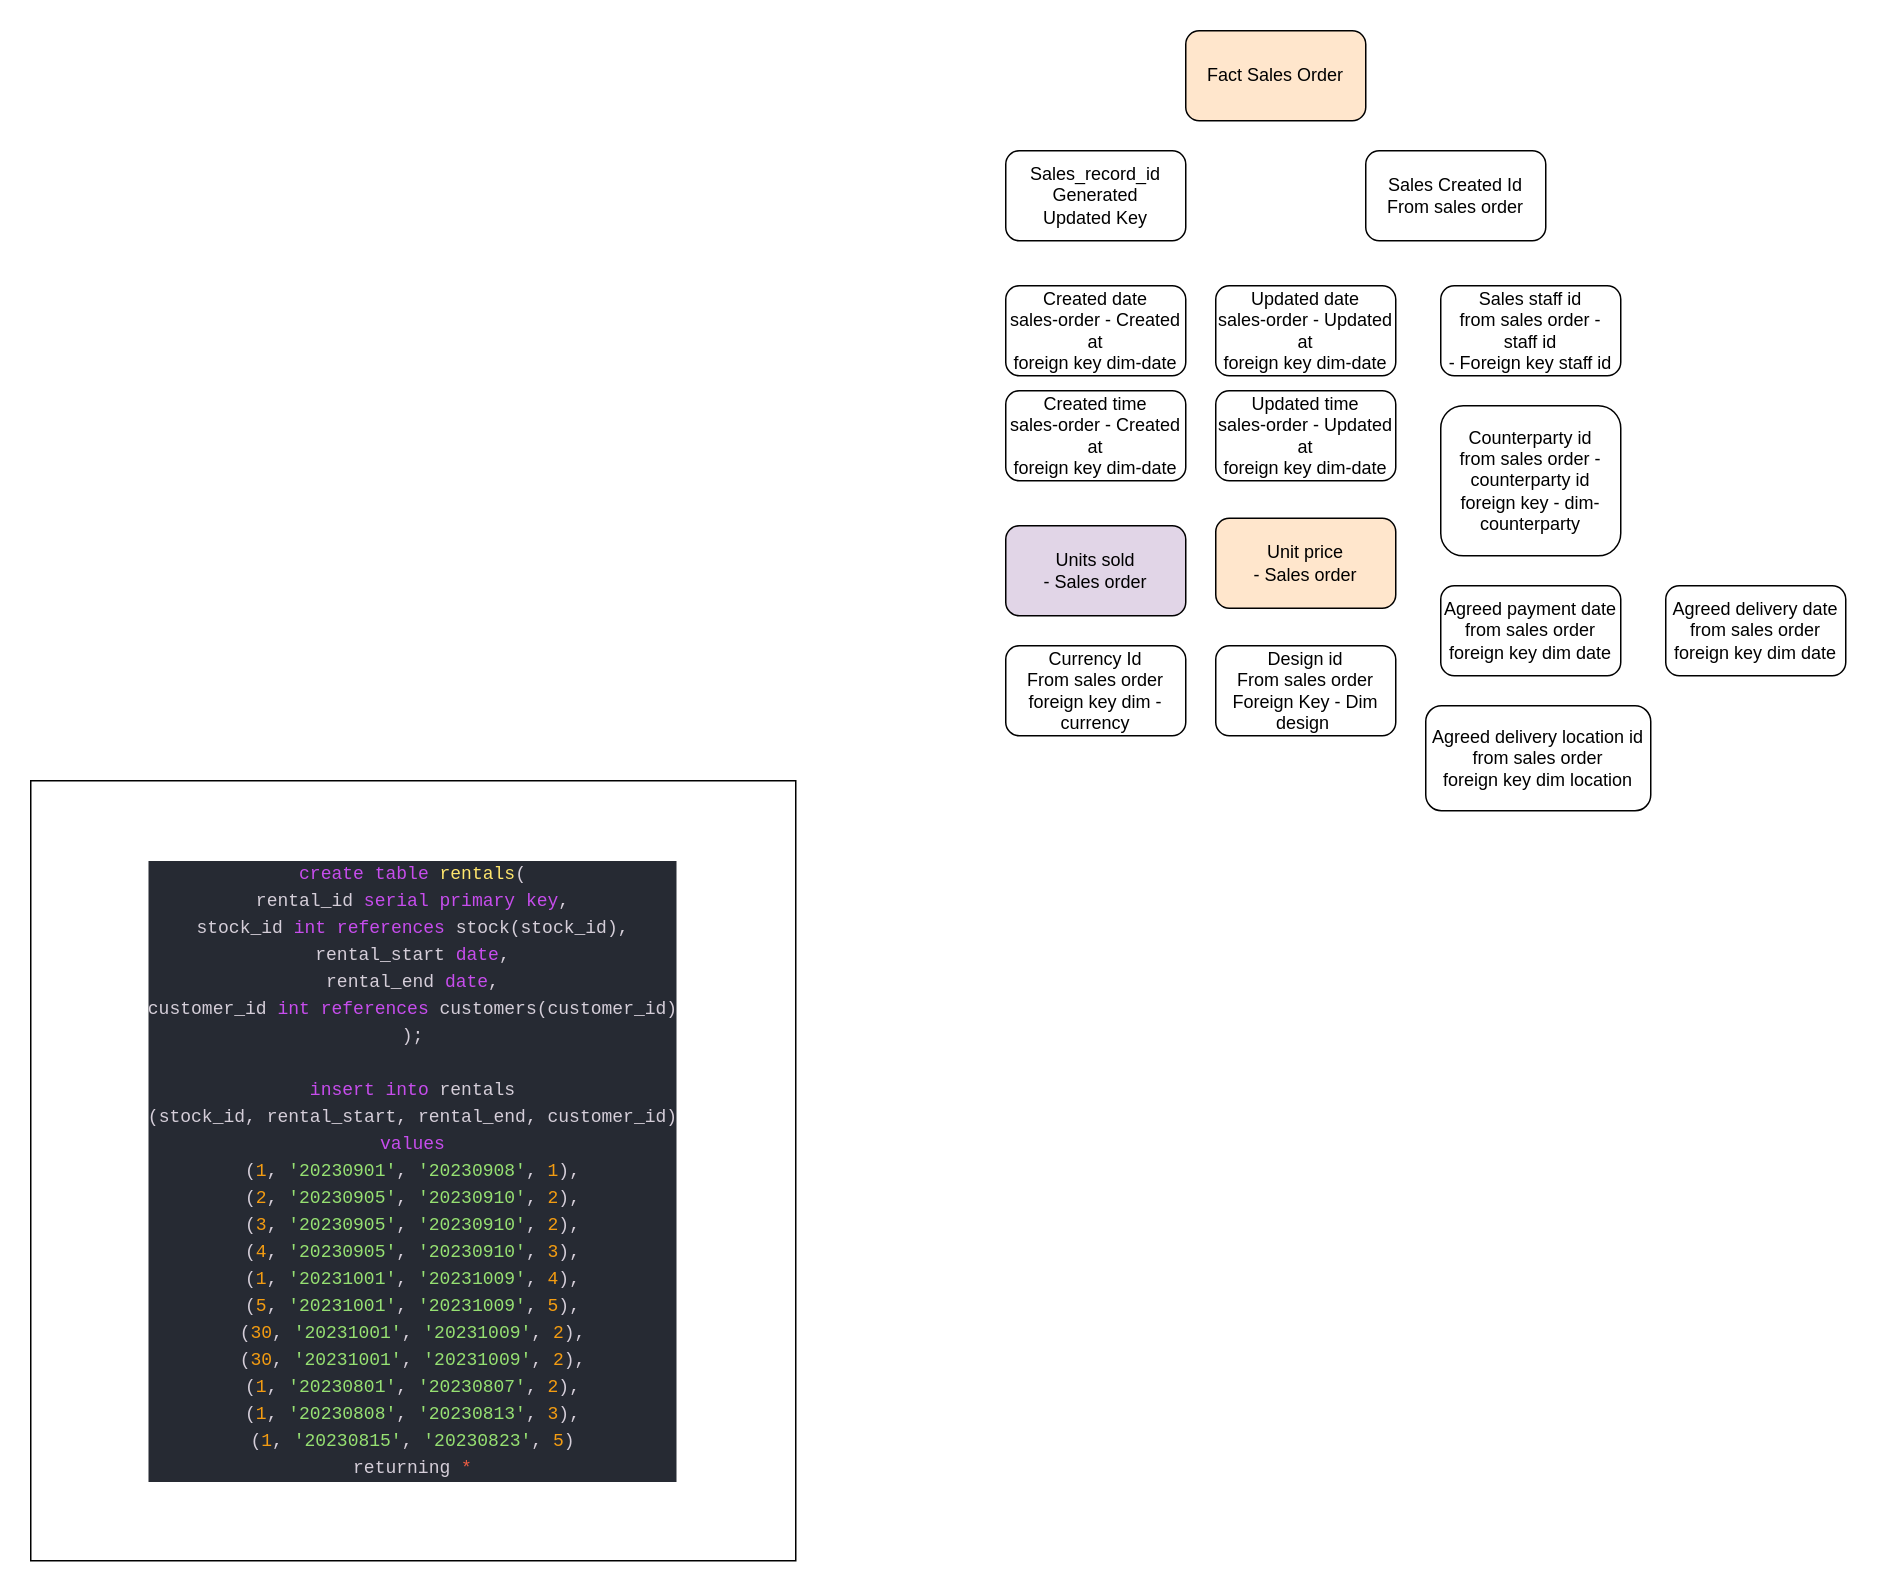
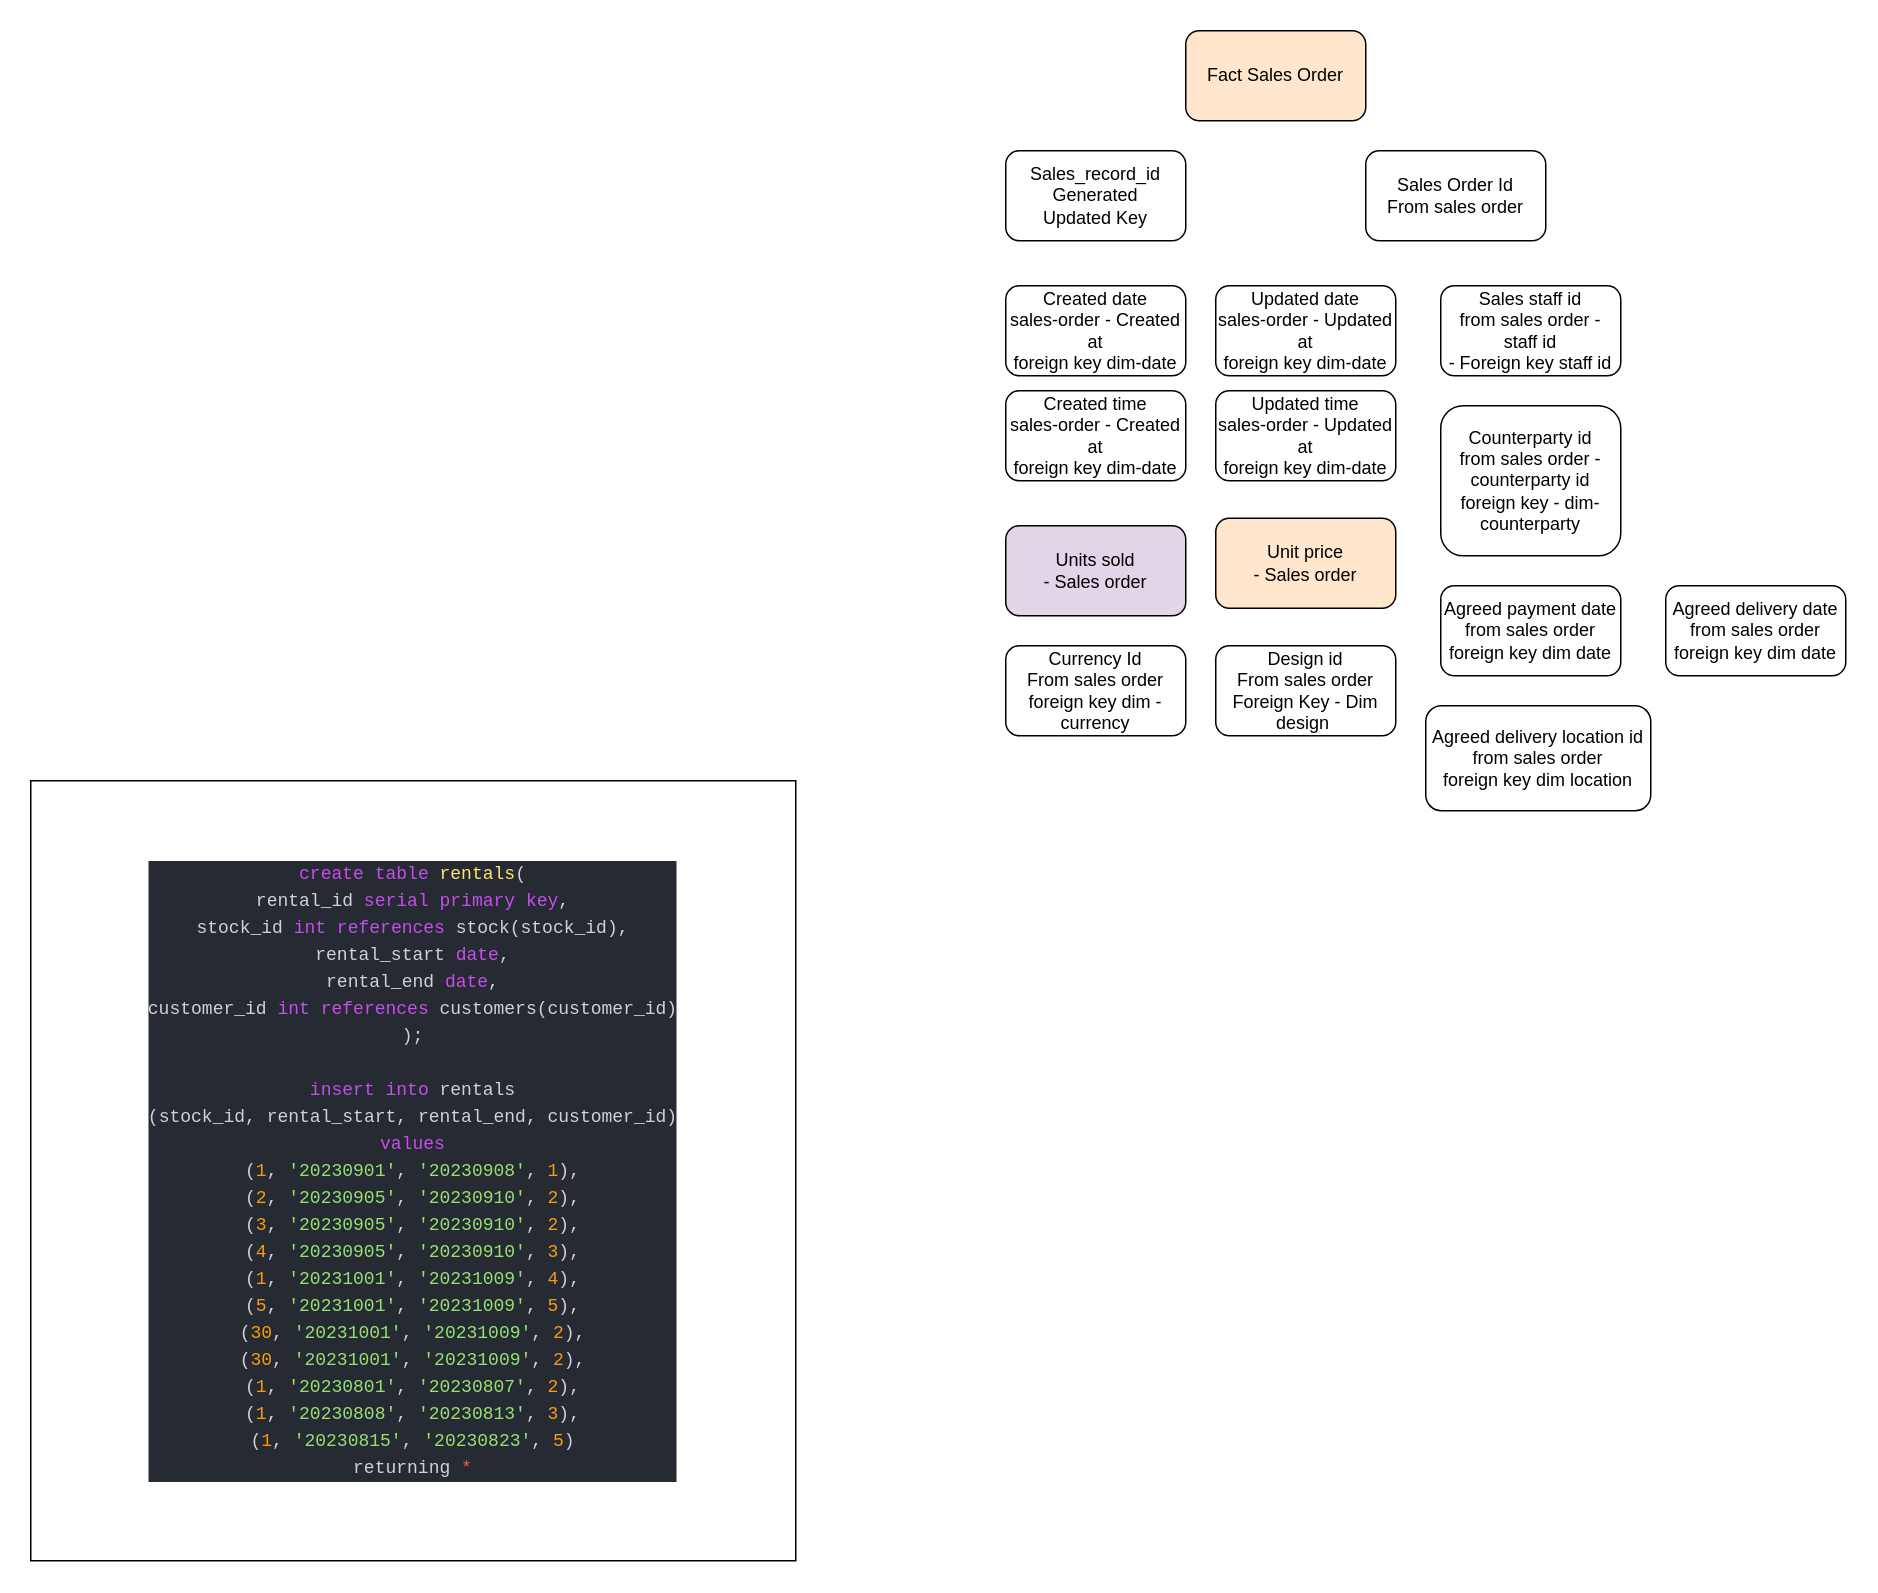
node "Sales Created Id From sales order": label "Sales Created Id From sales order" -> "Sales Order Id From sales order"
